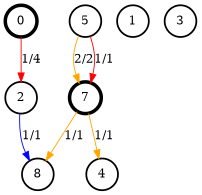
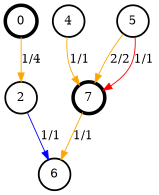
node "1": removed
node "3": removed
edge "0" -> "2": color red -> orange
edge "7" -> "4": reversed
node "8": label "8" -> "6"
